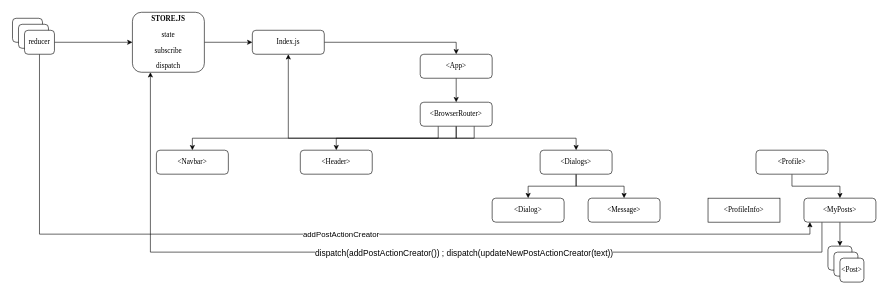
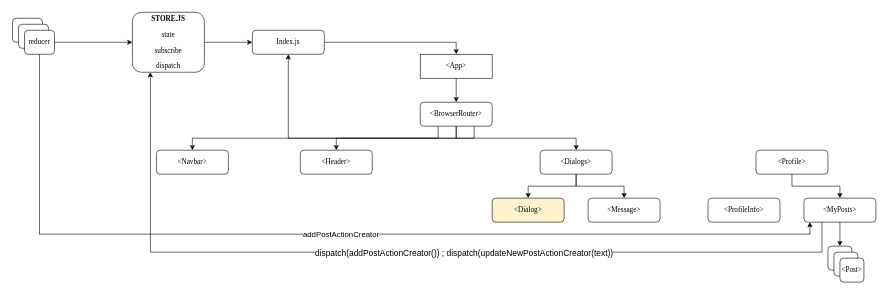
node "<App>": shape rounded rectangle -> rectangle
node "<Dialog>": fillcolor #ffffff -> #fff2cc
node "<ProfileInfo>": shape rectangle -> rounded rectangle
